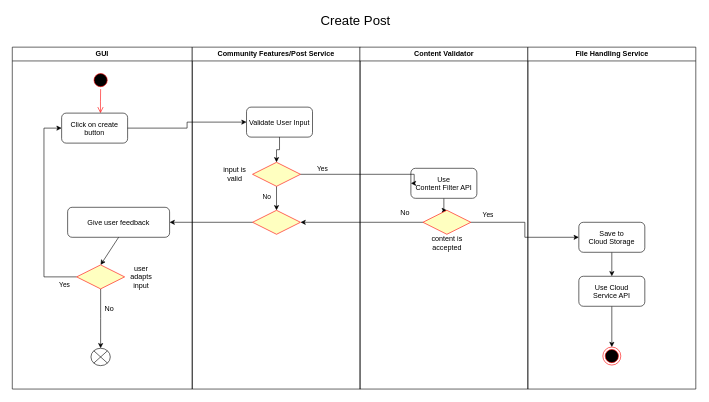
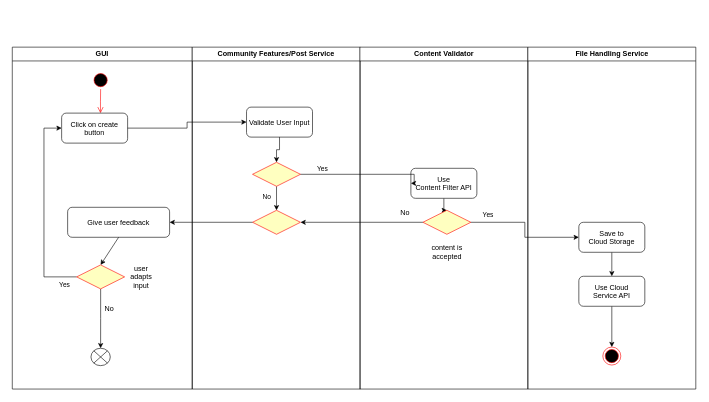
node "Create Post": removed
node "input is valid": removed
node "content is accepted": moved (447, 243) -> (447, 252)
